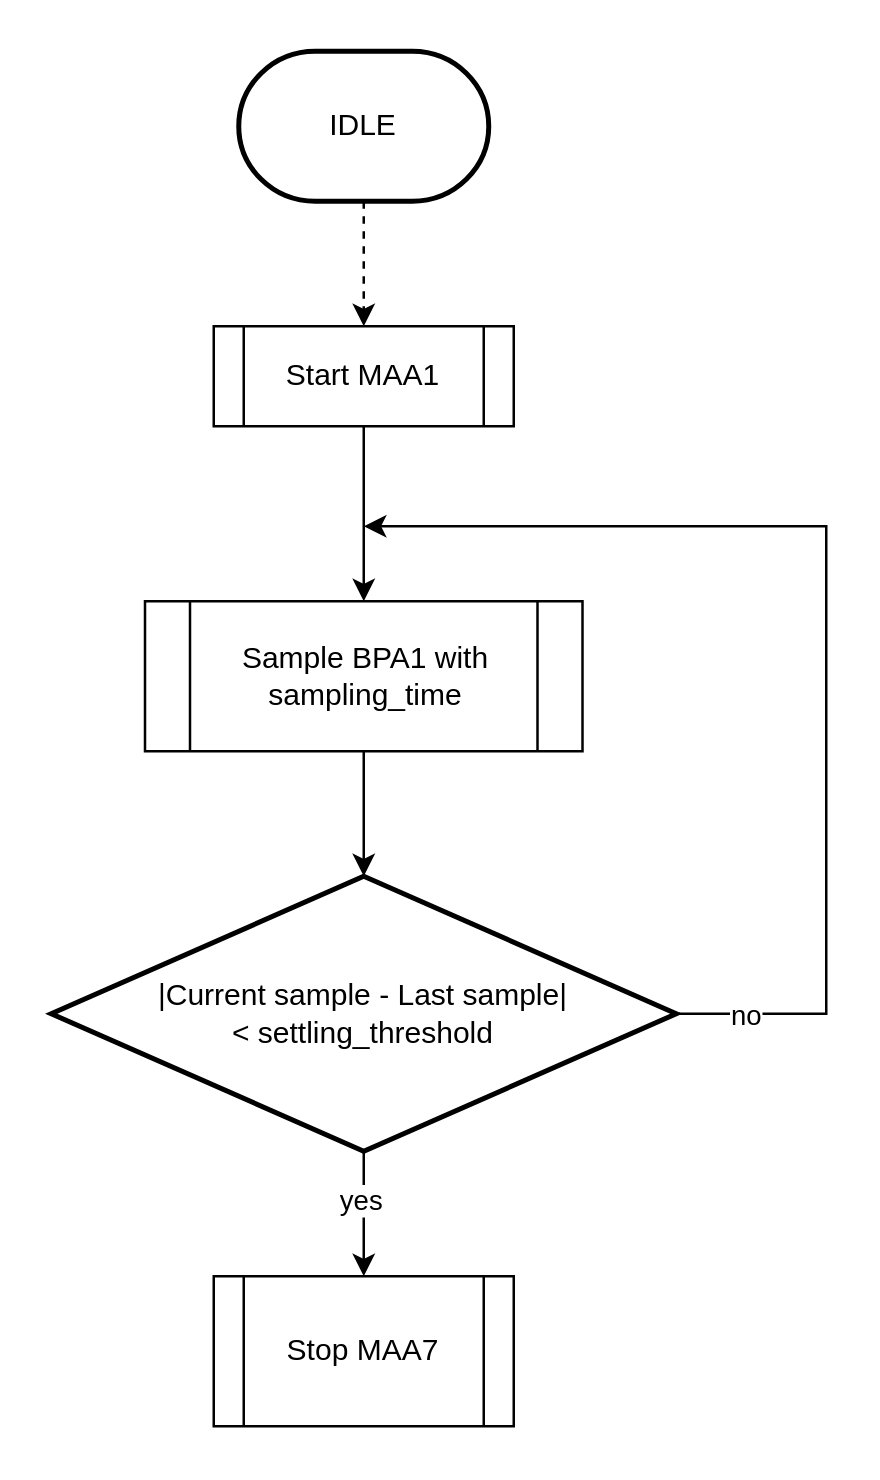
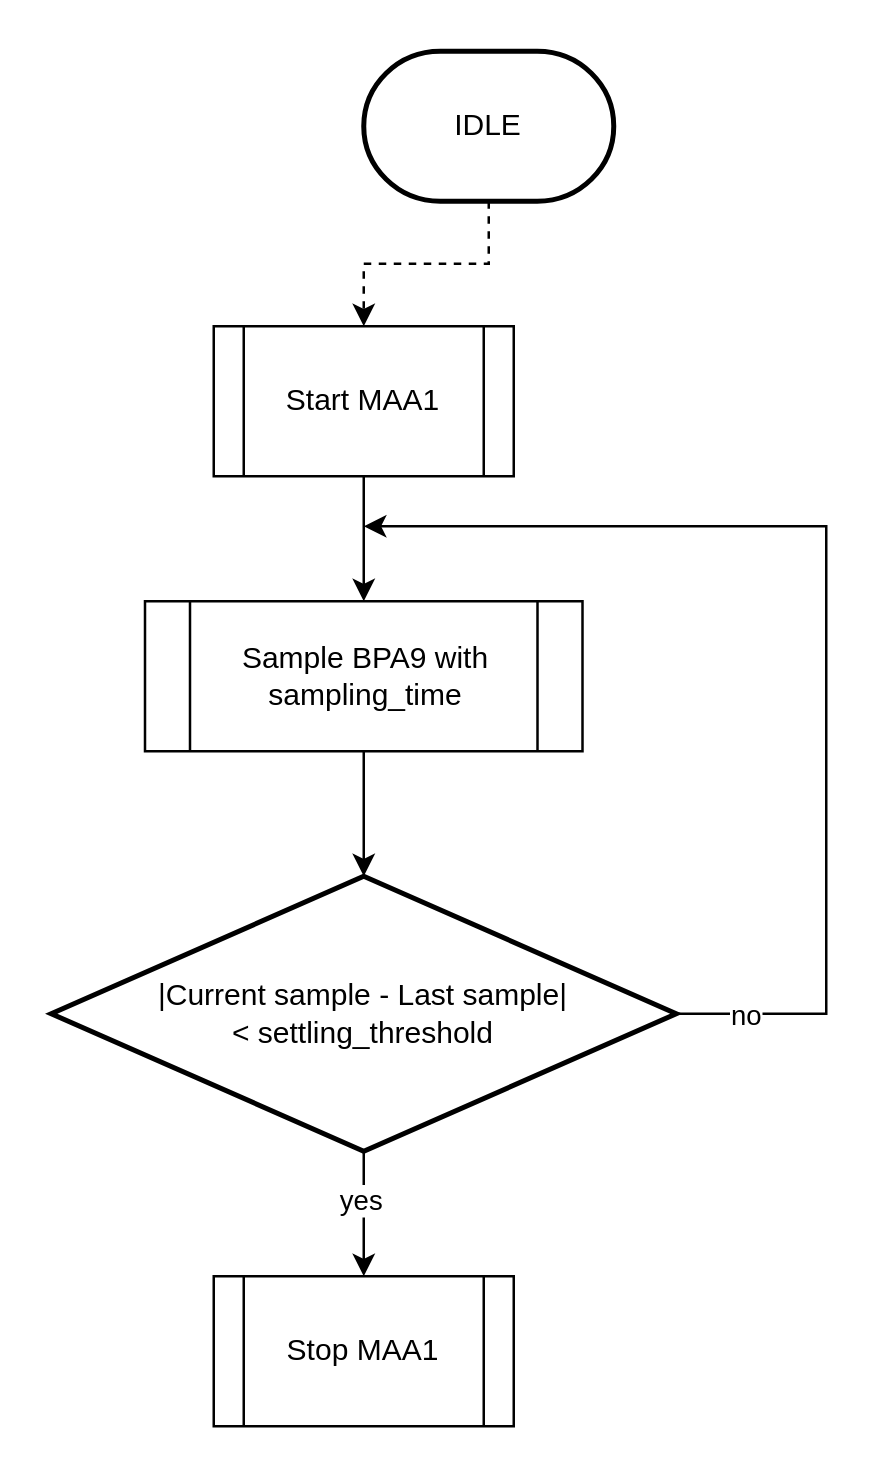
node "IDLE": moved (364, 126) -> (489, 126)
node "Start MAA1": size 300x100 -> 300x150
node "Sample BPA1 with sampling_time": label "Sample BPA1 with sampling_time" -> "Sample BPA9 with sampling_time"
node "Stop MAA7": label "Stop MAA7" -> "Stop MAA1"
